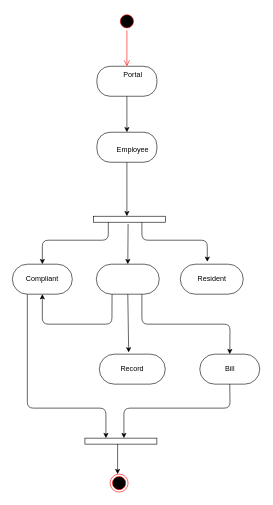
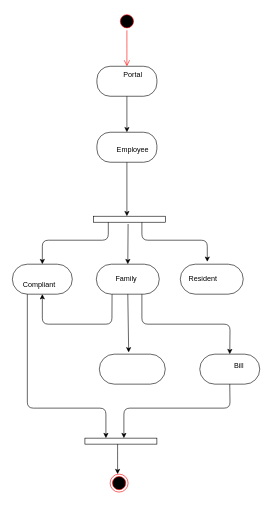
node "Compliant": moved (42, 279) -> (39, 285)
node "Family": added
node "Resident": moved (212, 279) -> (203, 279)
node "Record": removed
node "Bill": moved (230, 369) -> (239, 366)
